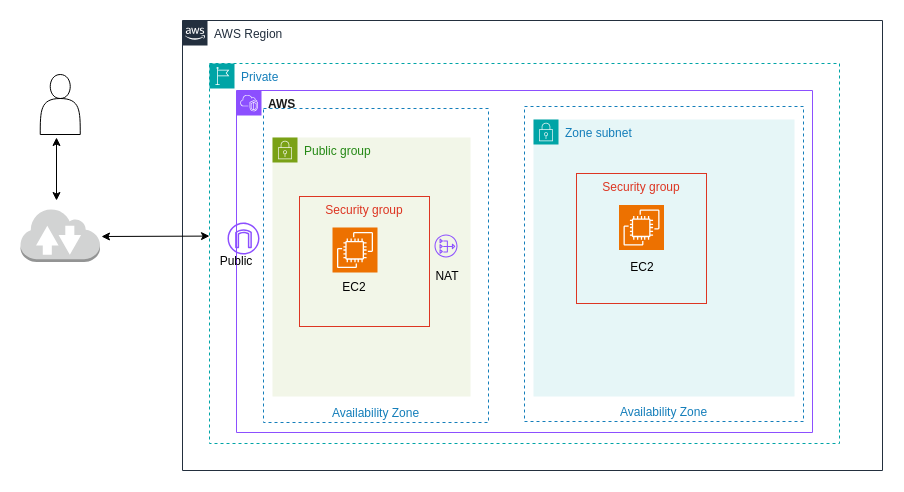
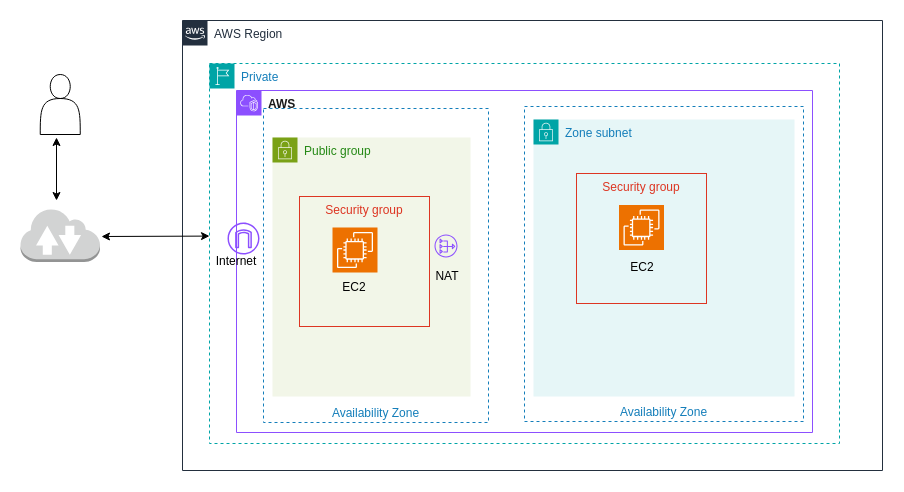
node "Public": label "Public" -> "Internet"
